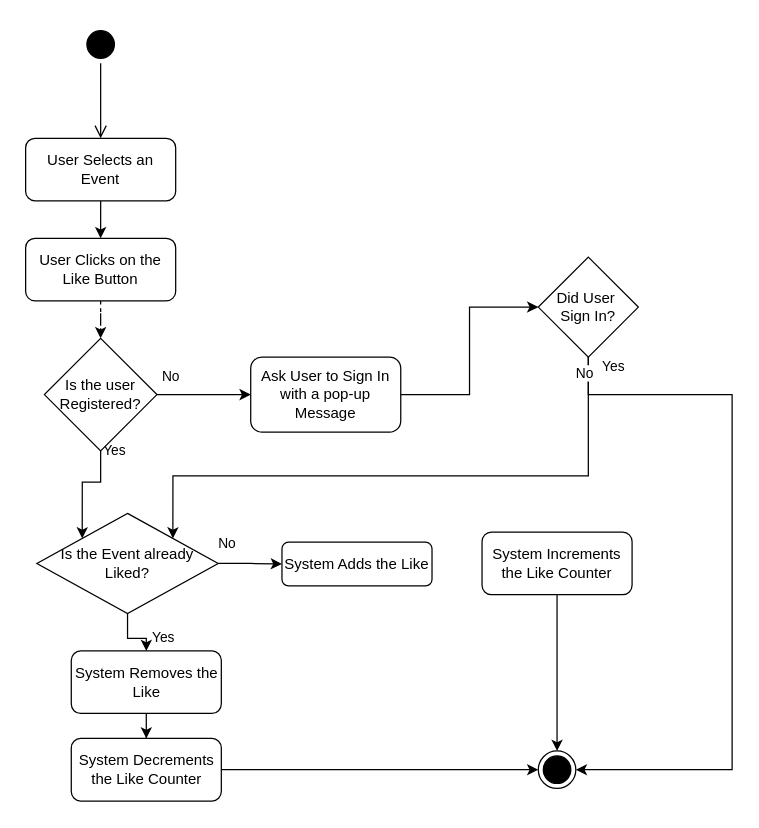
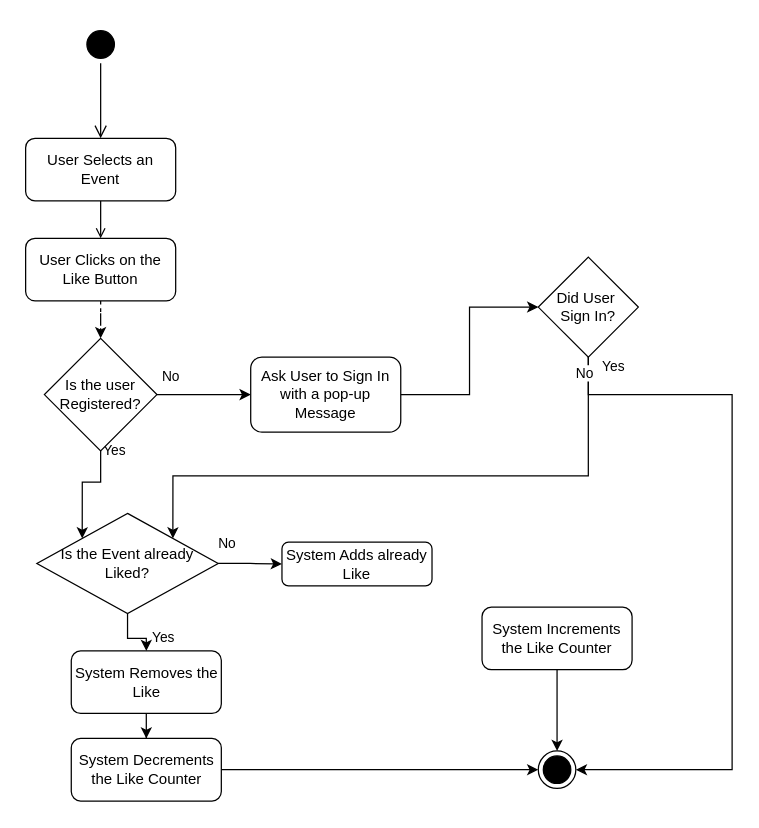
edge "User Selects an Event" -> "User Clicks on the Like Button": arrowhead classic -> open
node "System Increments the Like Counter": moved (557, 563) -> (557, 638)
node "System Adds the Like": label "System Adds the Like" -> "System Adds already Like"
